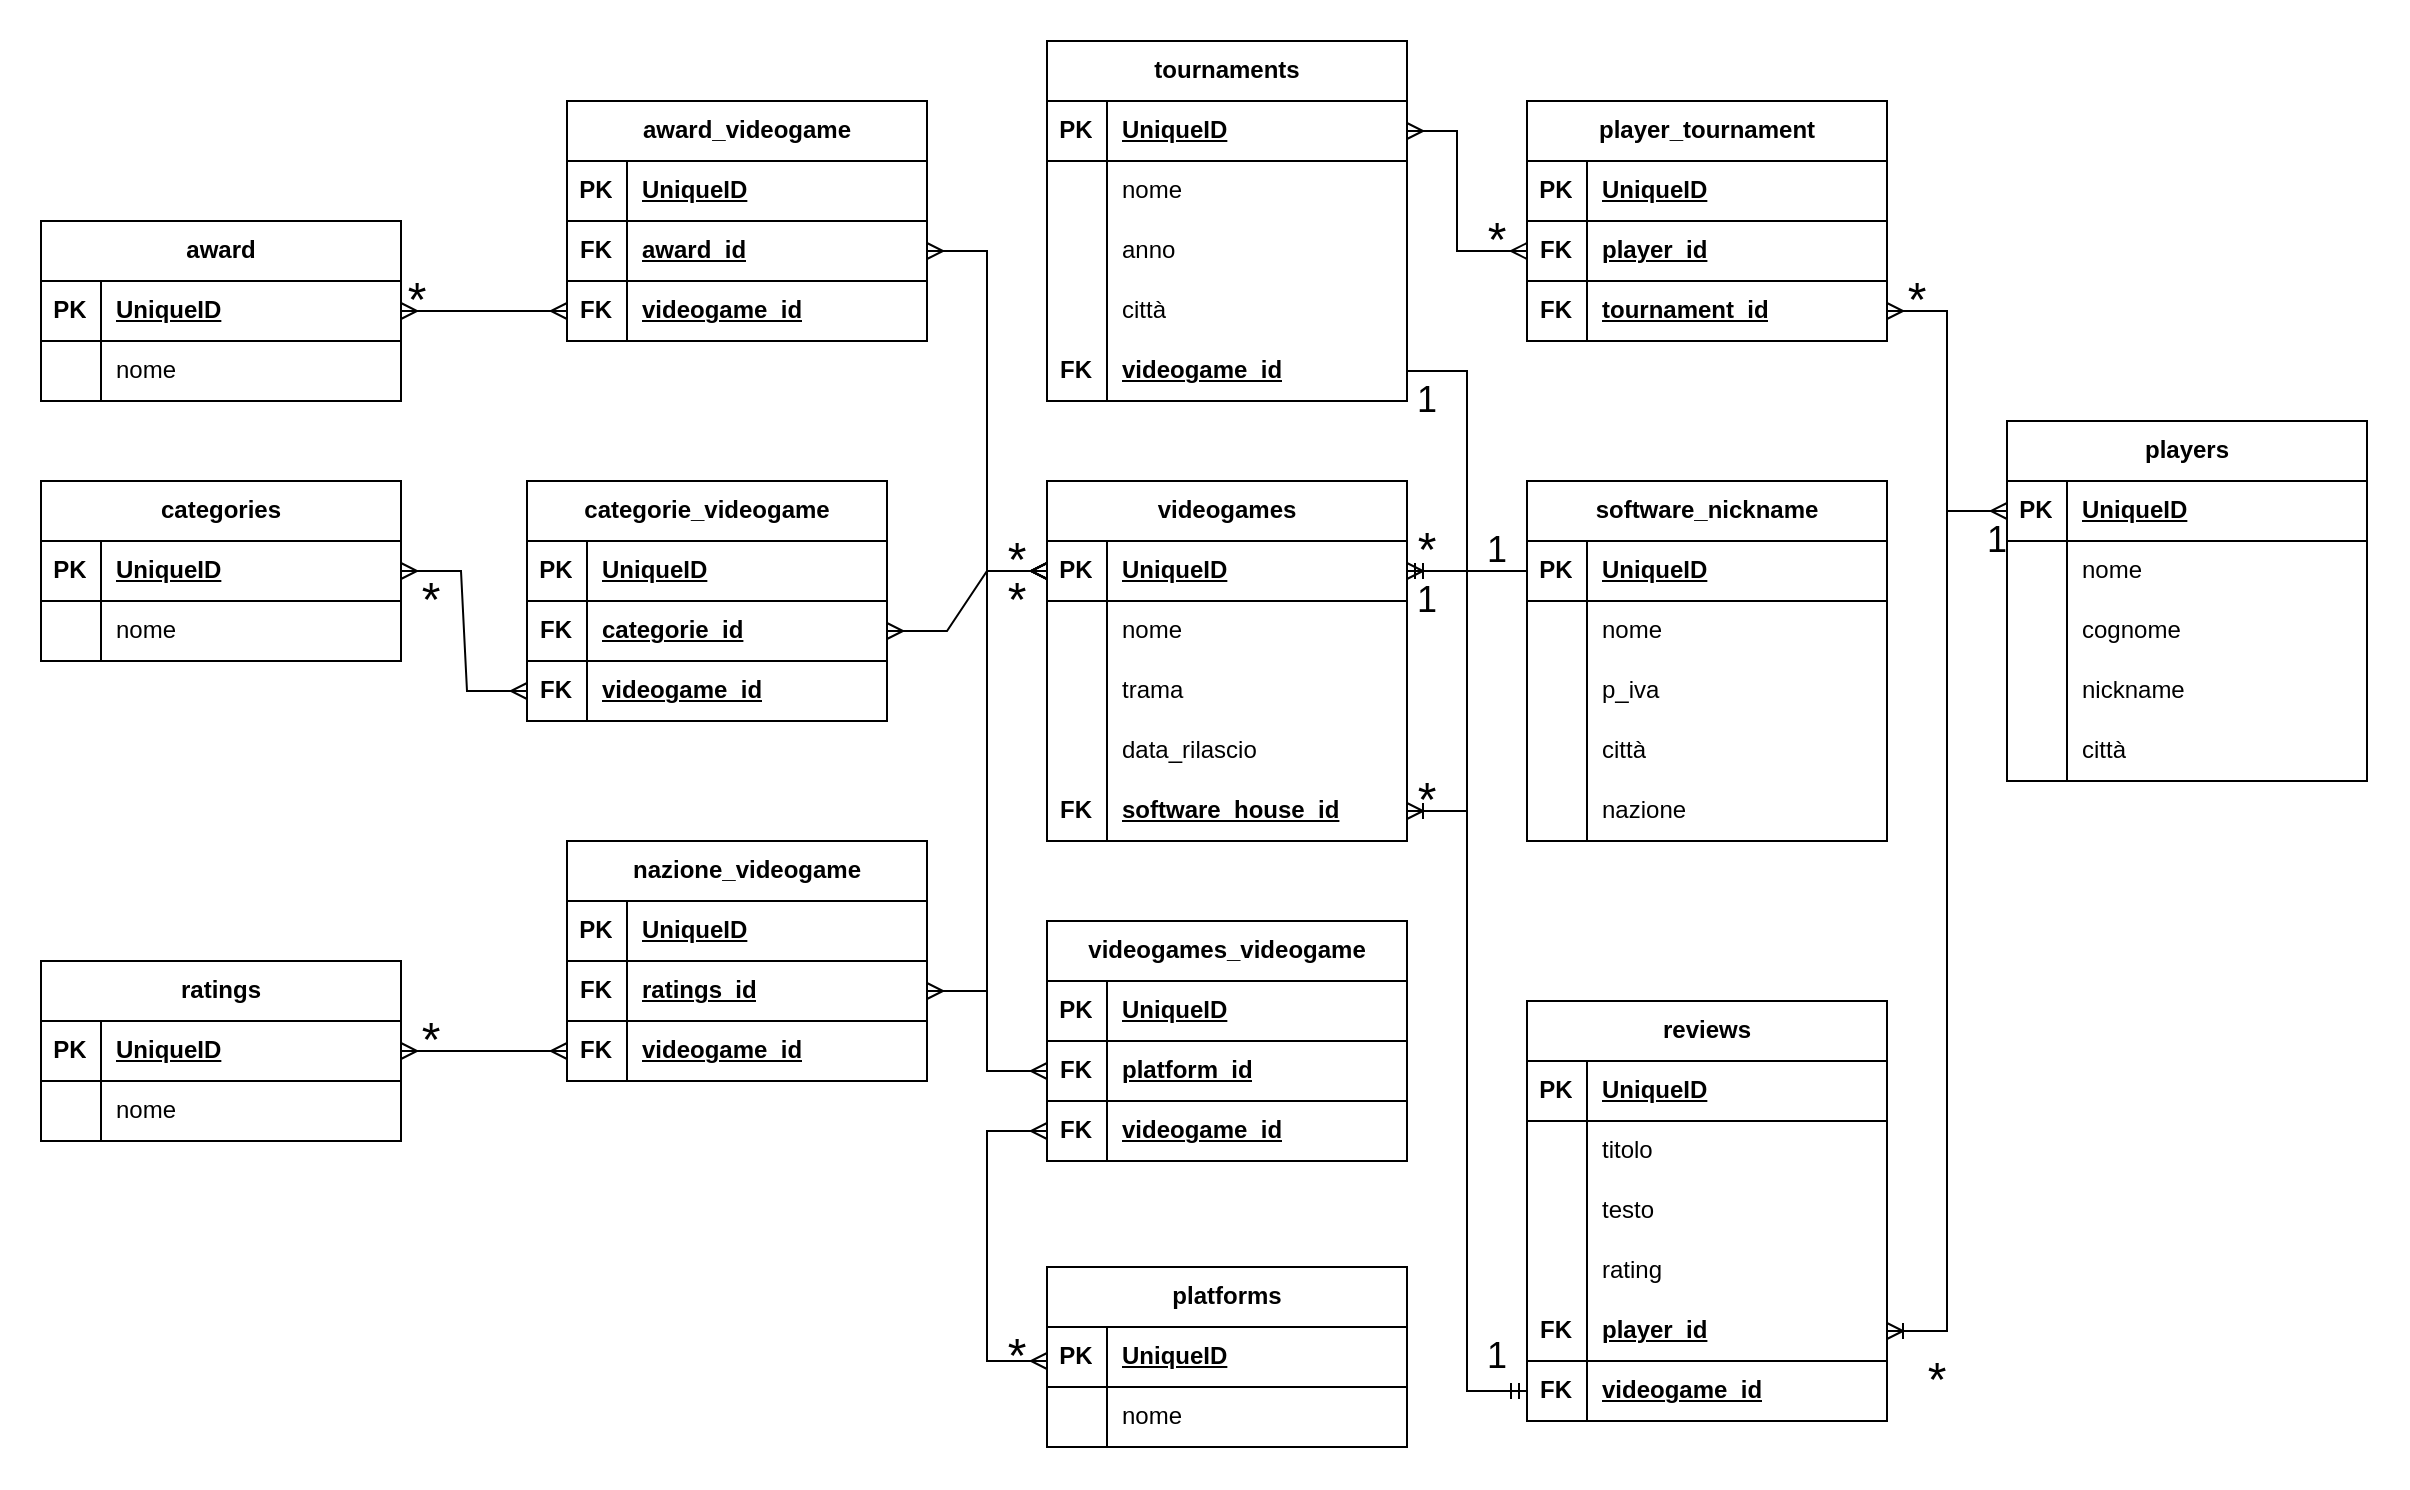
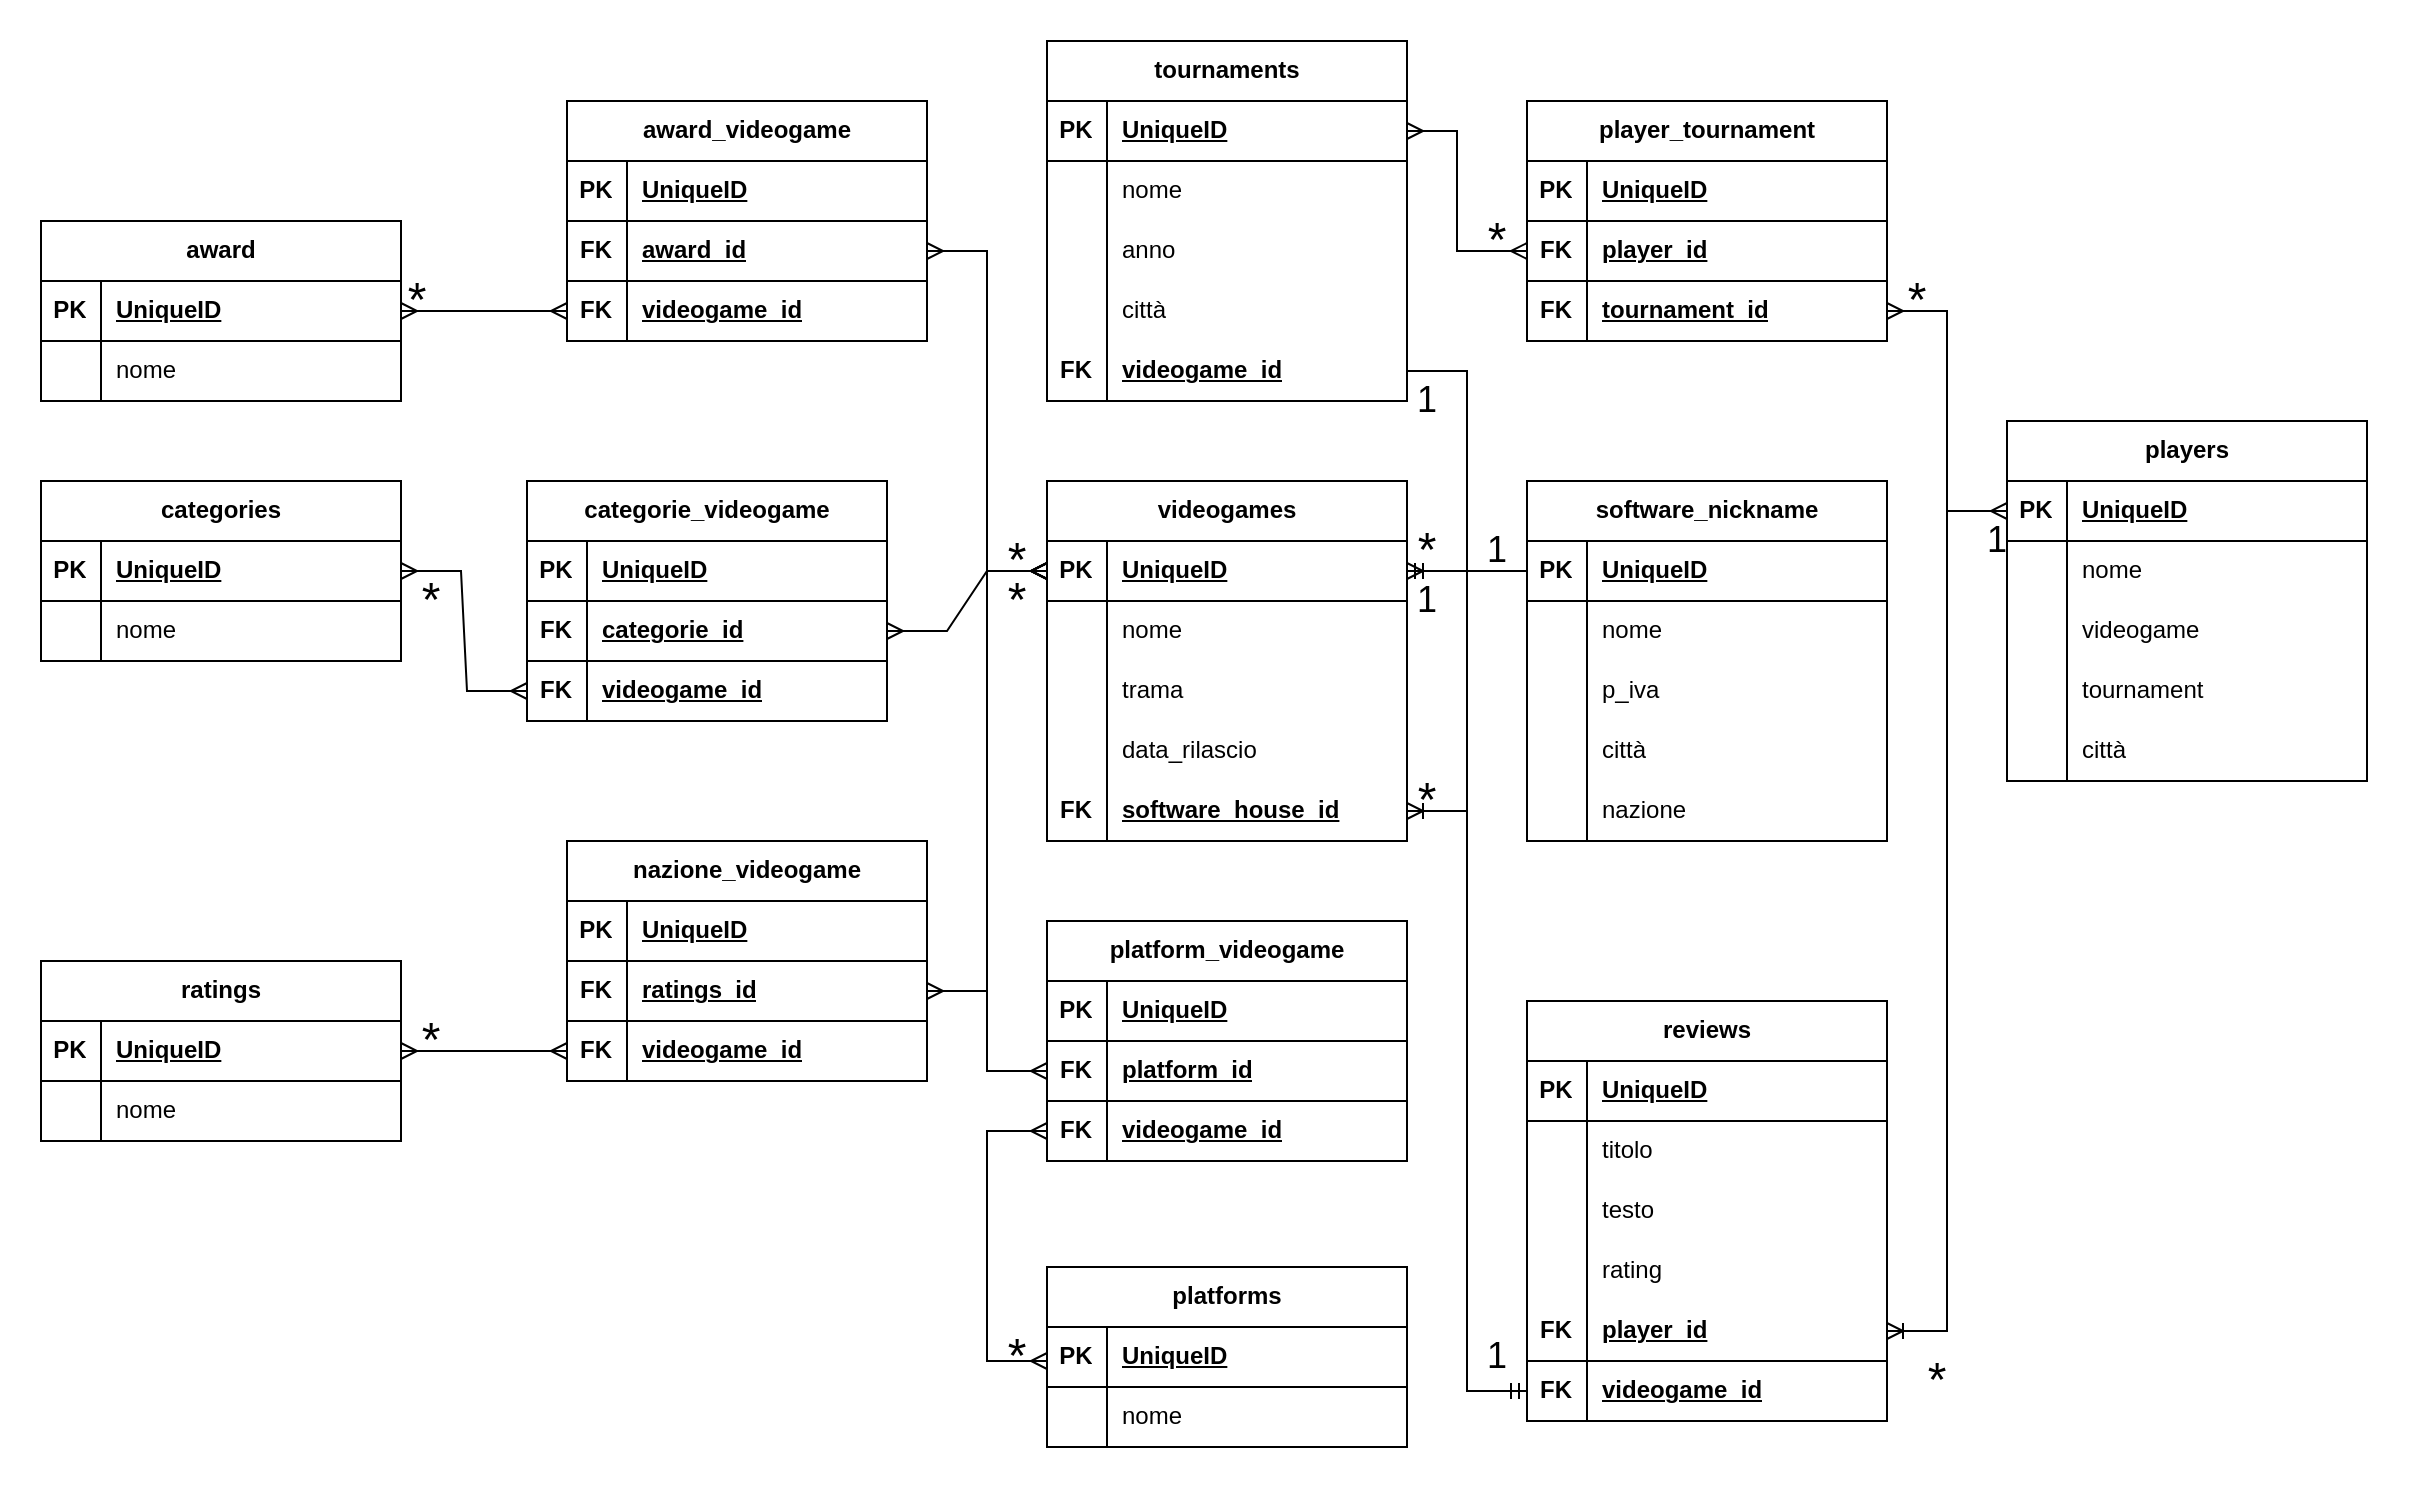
node "cognome": label "cognome" -> "videogame"
node "nickname": label "nickname" -> "tournament"
node "videogames_videogame": label "videogames_videogame" -> "platform_videogame"
